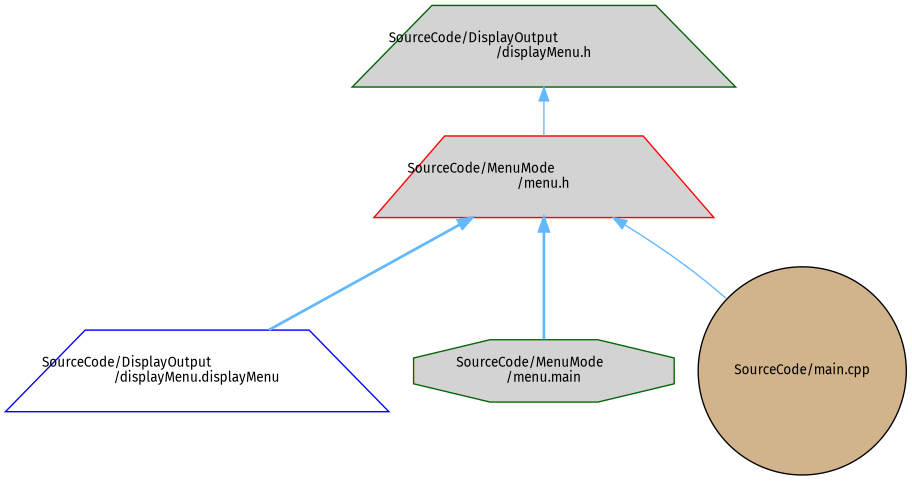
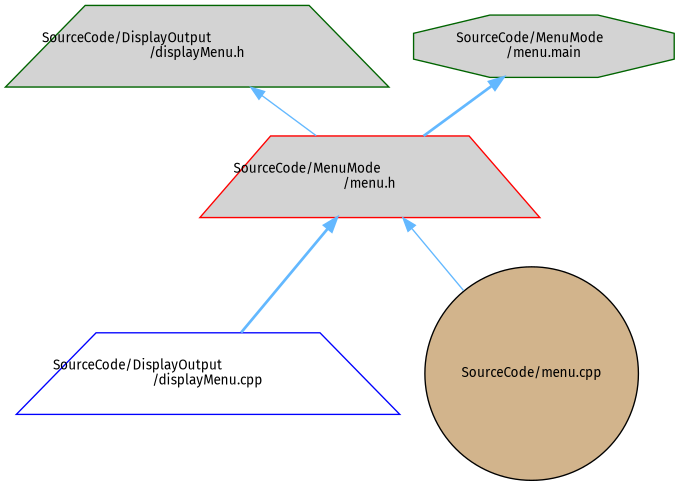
edge "SourceCode/MenuMode /menu.main" -> "SourceCode/MenuMode /menu.h": reversed
node "SourceCode/DisplayOutput /displayMenu.displayMenu": label "SourceCode/DisplayOutput /displayMenu.displayMenu" -> "SourceCode/DisplayOutput /displayMenu.cpp"
node "SourceCode/main.cpp": label "SourceCode/main.cpp" -> "SourceCode/menu.cpp"
